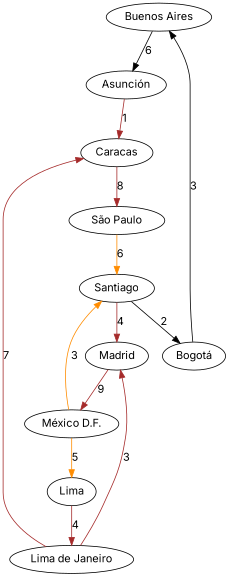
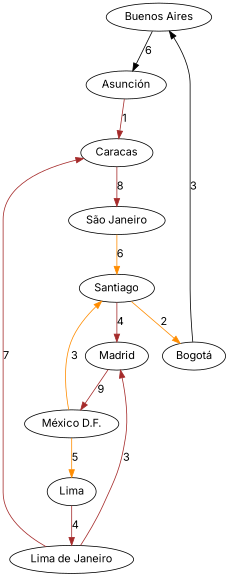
node "São Paulo": label "São Paulo" -> "São Janeiro"
edge "Santiago" -> "Bogotá": color black -> darkorange
